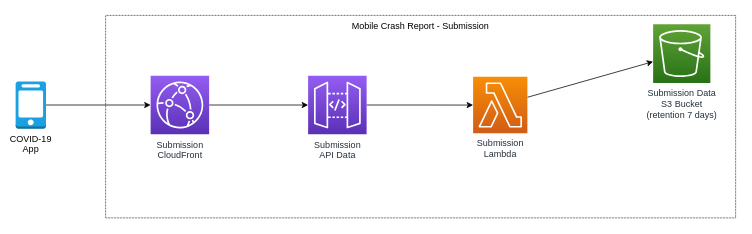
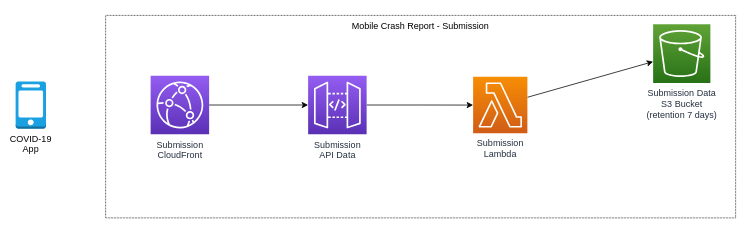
edge "COVID-19 App" -> "Submission CloudFront": removed
